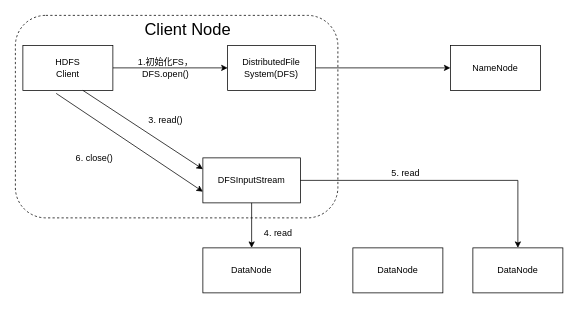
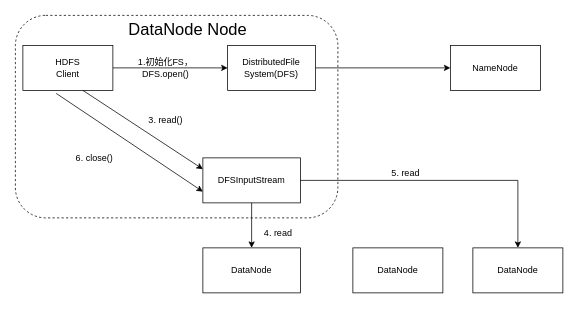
node "Client Node": label "Client Node" -> "DataNode Node"
